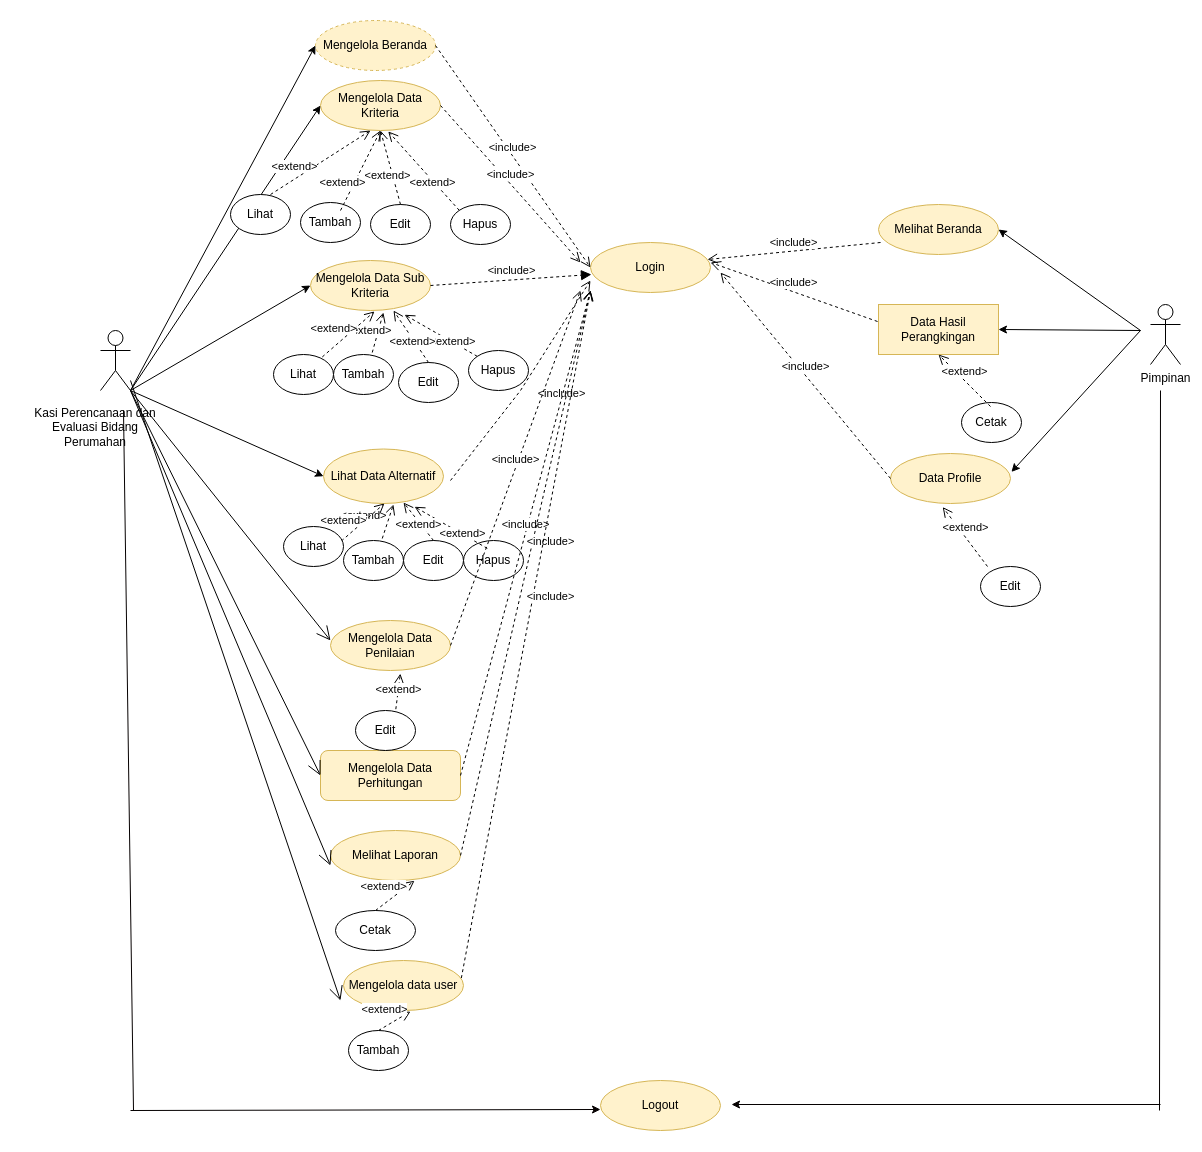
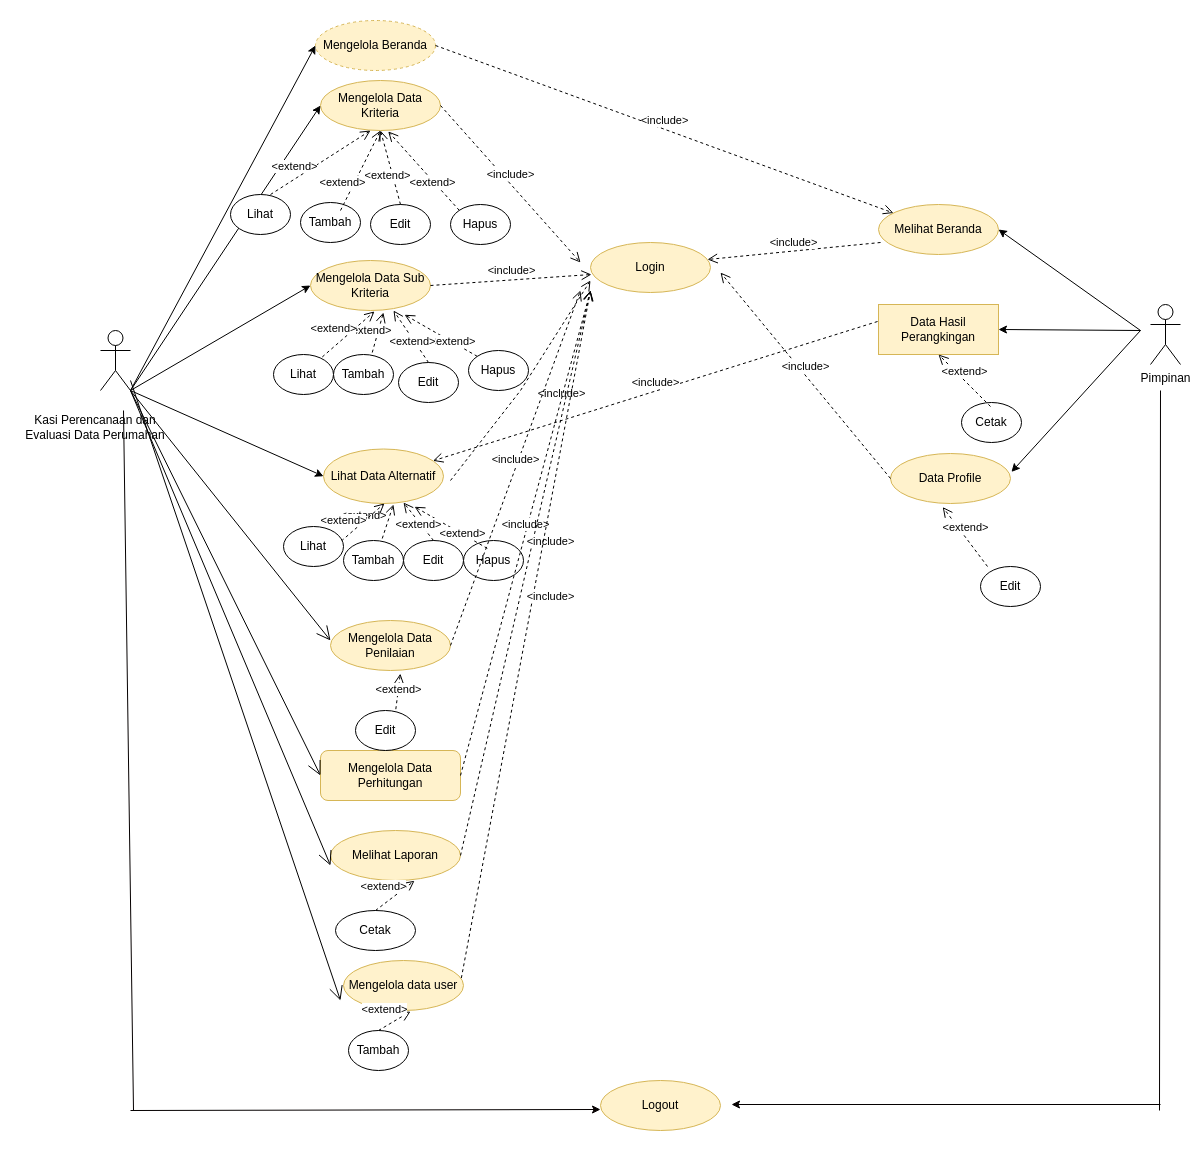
edge "Mengelola Beranda" -> "Login": now "Mengelola Beranda" -> "Melihat Beranda"
edge "Mengelola Data Sub Kriteria" -> "Login": arrowhead block -> open
edge "Data Hasil Perangkingan" -> "Login": now "Data Hasil Perangkingan" -> "Lihat Data Alternatif"
node "Kasi Perencanaan danEvaluasi Bidang Perumahan": label "Kasi Perencanaan danEvaluasi Bidang Perumahan" -> "Kasi Perencanaan danEvaluasi Data Perumahan"
